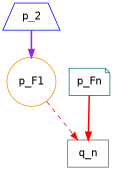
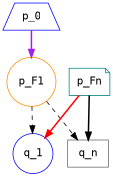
node "p_2": label "p_2" -> "p_0"
edge "p_Fn" -> "q_n": color red -> black
edge "p_F1" -> "q_n": color red -> black
node "q_1": added
